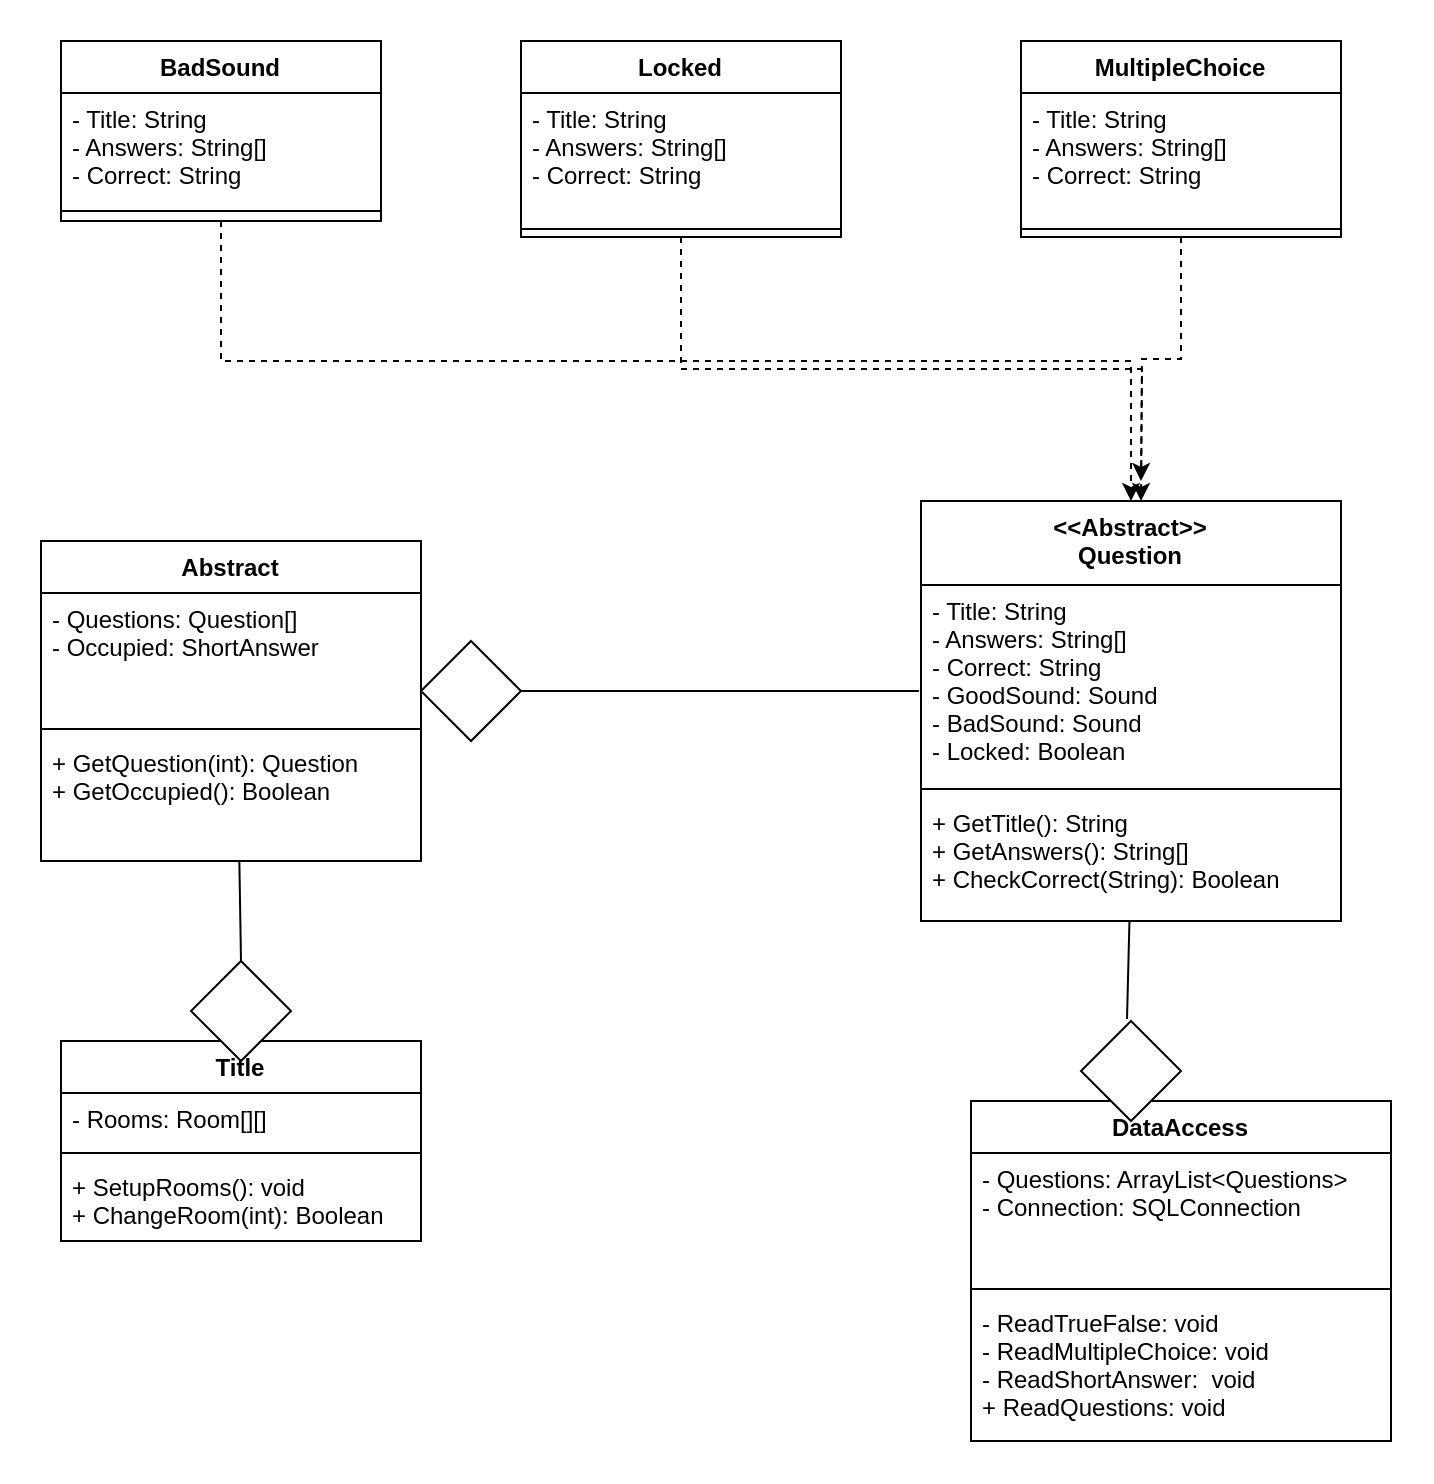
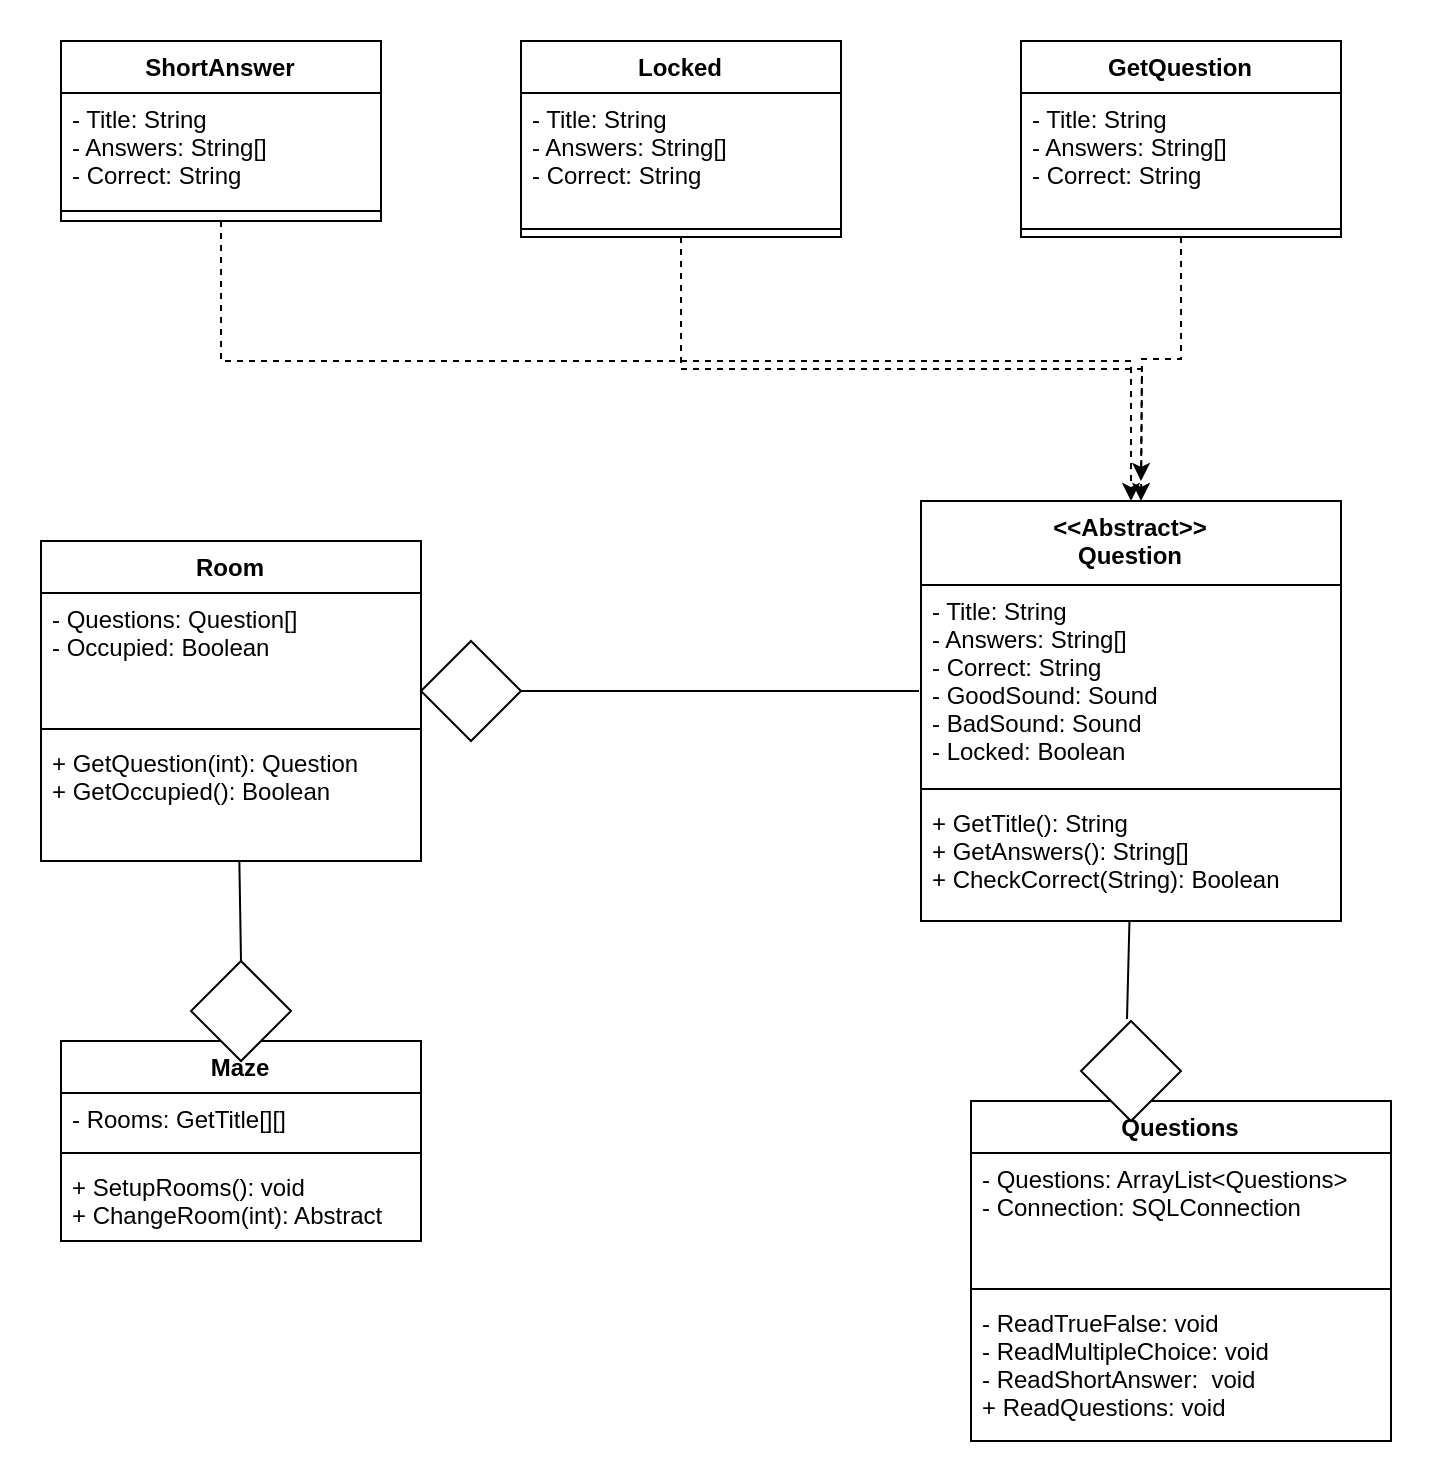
node "BadSound": label "BadSound" -> "ShortAnswer"
node "MultipleChoice": label "MultipleChoice" -> "GetQuestion"
node "Abstract": label "Abstract" -> "Room"
node "- Questions: Question[] - Occupied: ShortAnswer": label "- Questions: Question[] - Occupied: ShortAnswer" -> "- Questions: Question[] - Occupied: Boolean"
node "Title": label "Title" -> "Maze"
node "- Rooms: Room[][]": label "- Rooms: Room[][]" -> "- Rooms: GetTitle[][]"
node "DataAccess": label "DataAccess" -> "Questions"
node "+ SetupRooms(): void + ChangeRoom(int): Boolean": label "+ SetupRooms(): void + ChangeRoom(int): Boolean" -> "+ SetupRooms(): void + ChangeRoom(int): Abstract"
